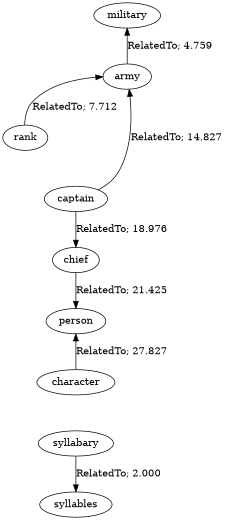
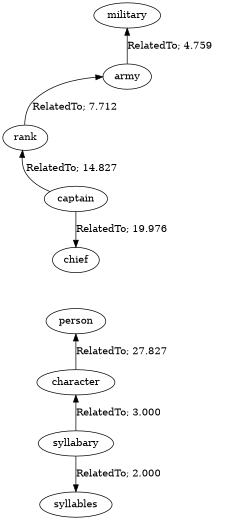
edge "captain" -> "army": now "captain" -> "rank"
edge "captain" -> "chief": label "RelatedTo; 18.976" -> "RelatedTo; 19.976"
edge "chief" -> "person": removed, label "RelatedTo; 21.425"
edge "syllabary" -> "character": added, label "RelatedTo; 3.000"
